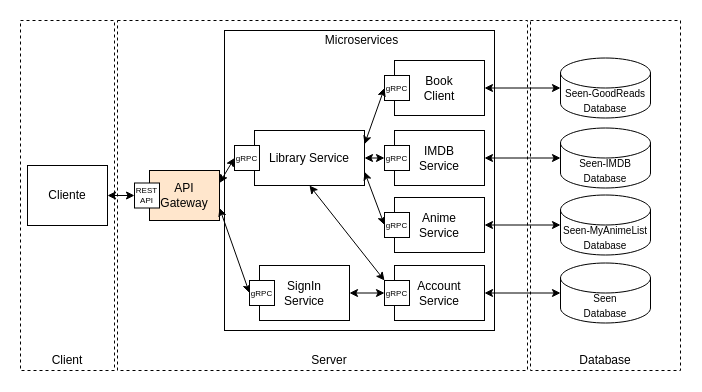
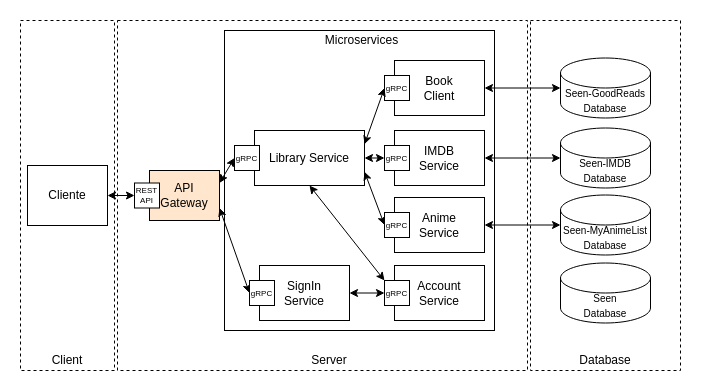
edge "Account Service" -- "Seen Database": removed
